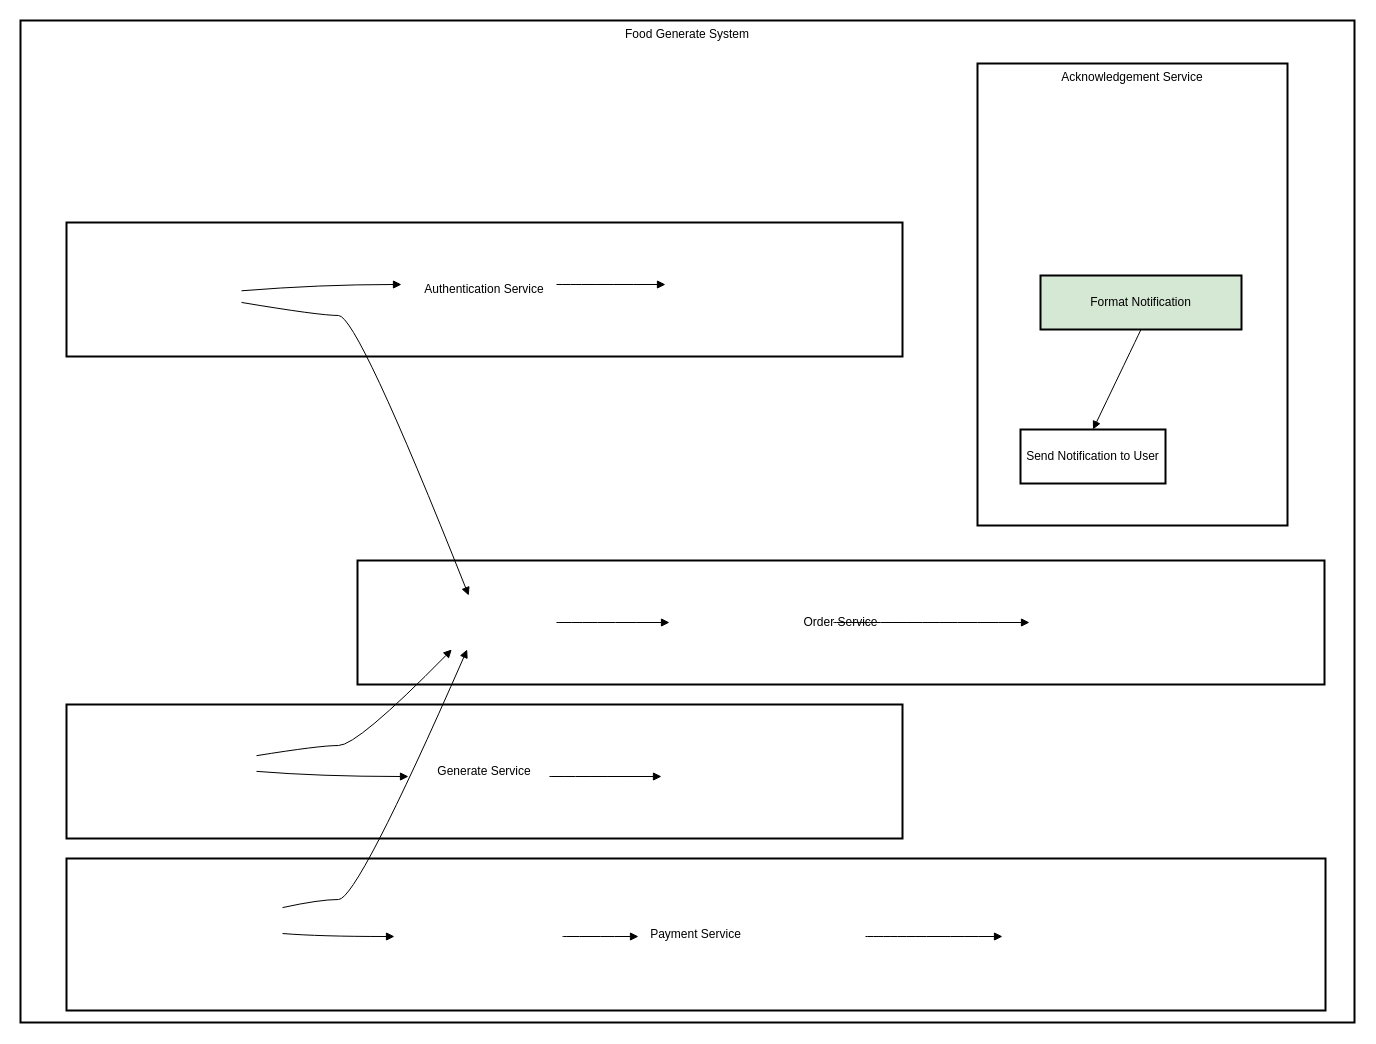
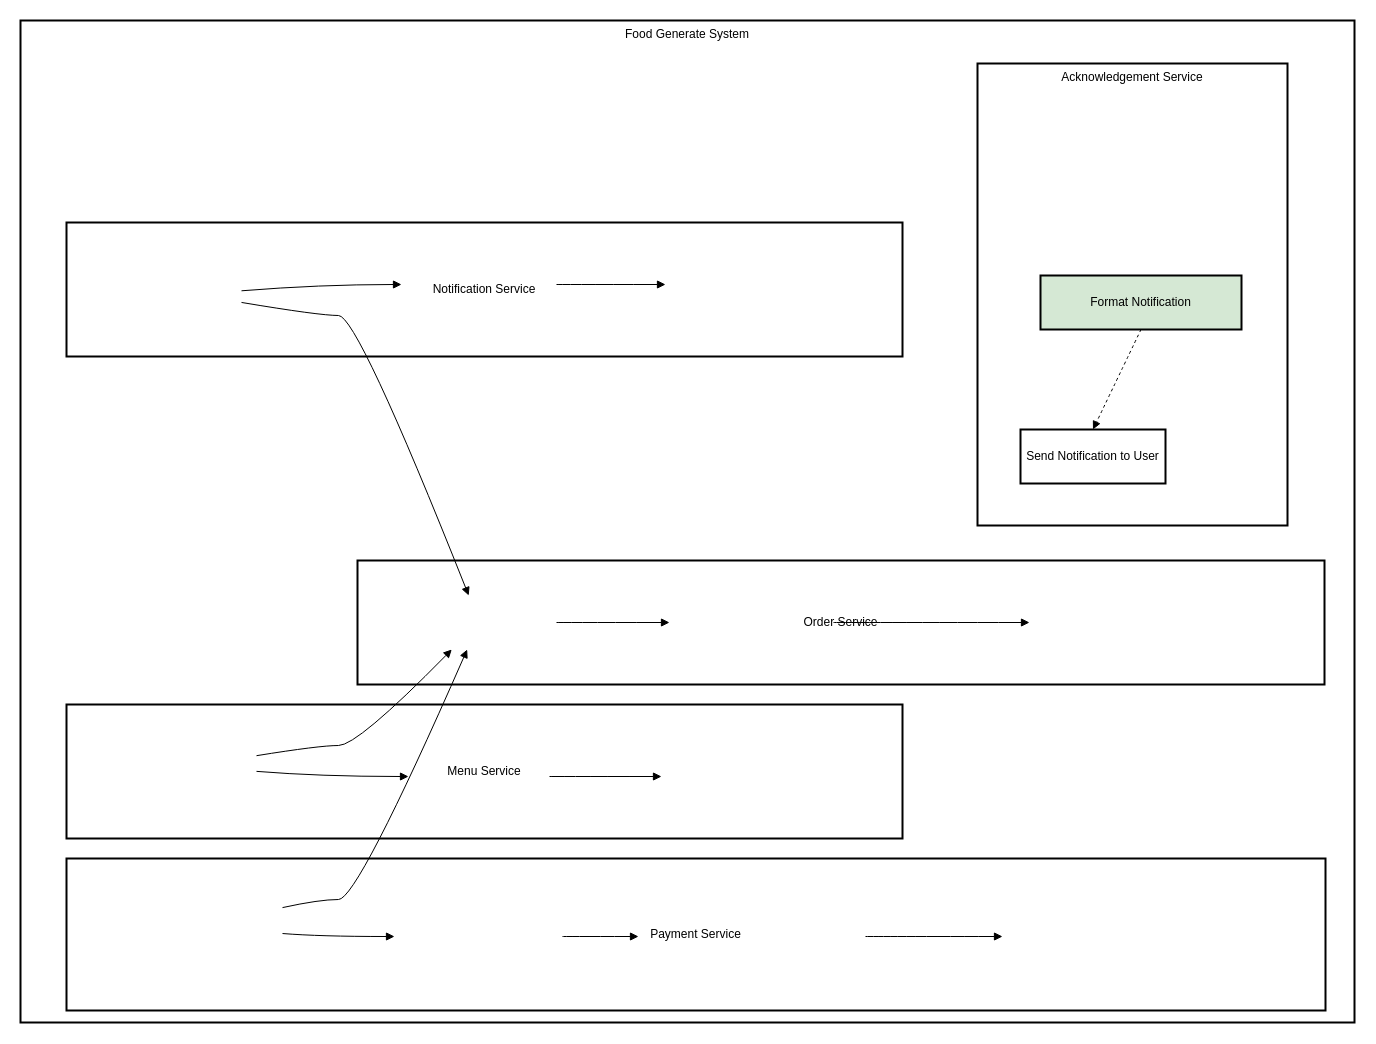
node "Authentication Service": label "Authentication Service" -> "Notification Service"
edge "Format Notification" -> "Send Notification to User": style solid -> dashed
node "Generate Service": label "Generate Service" -> "Menu Service"
